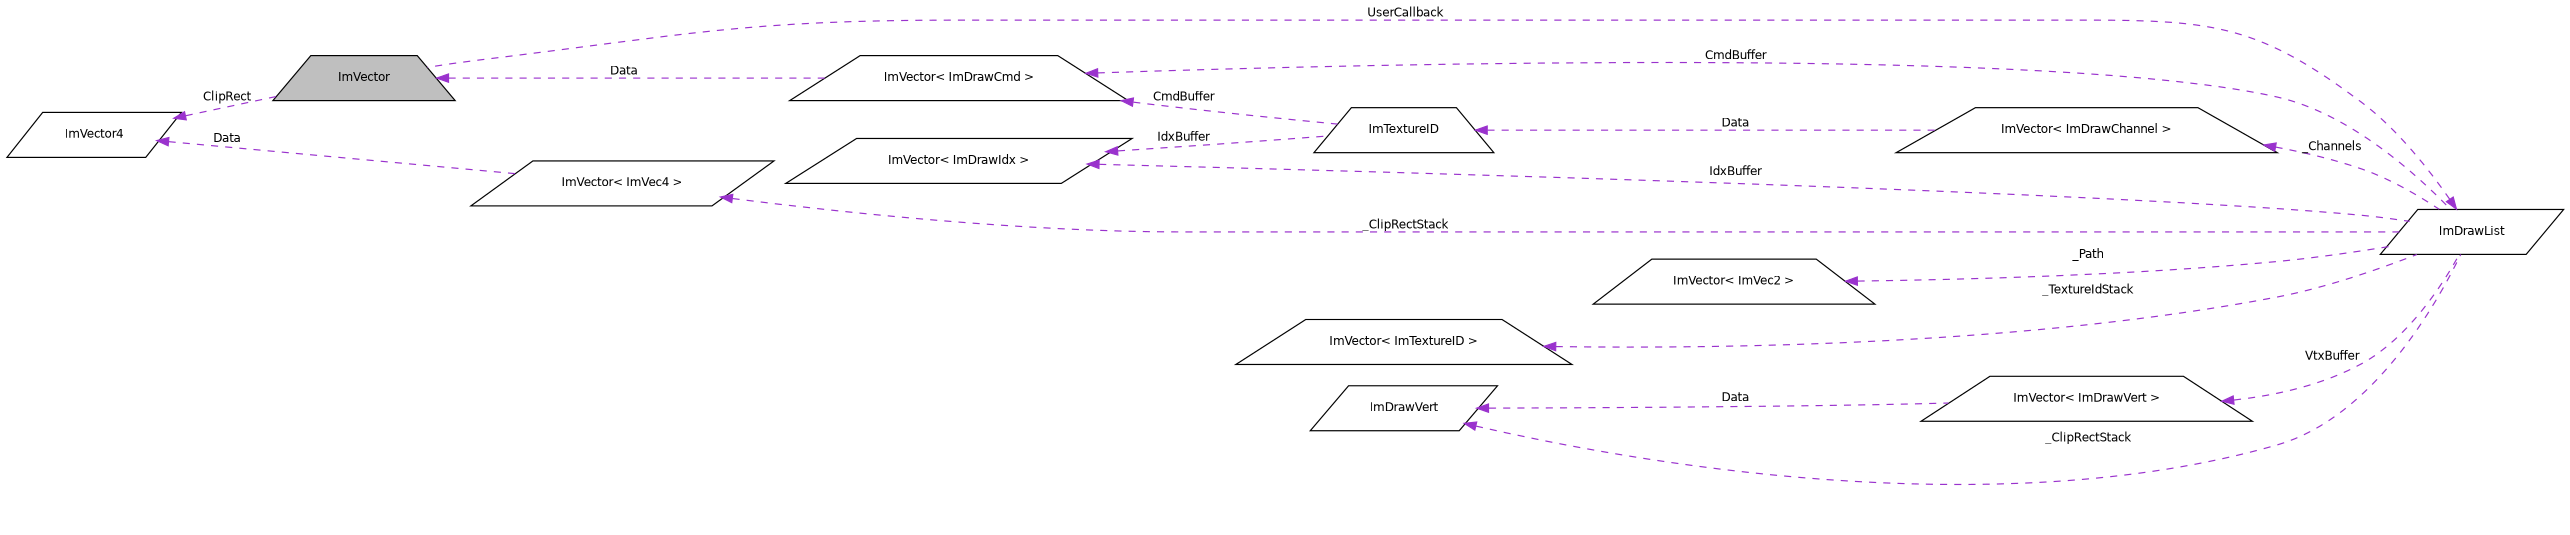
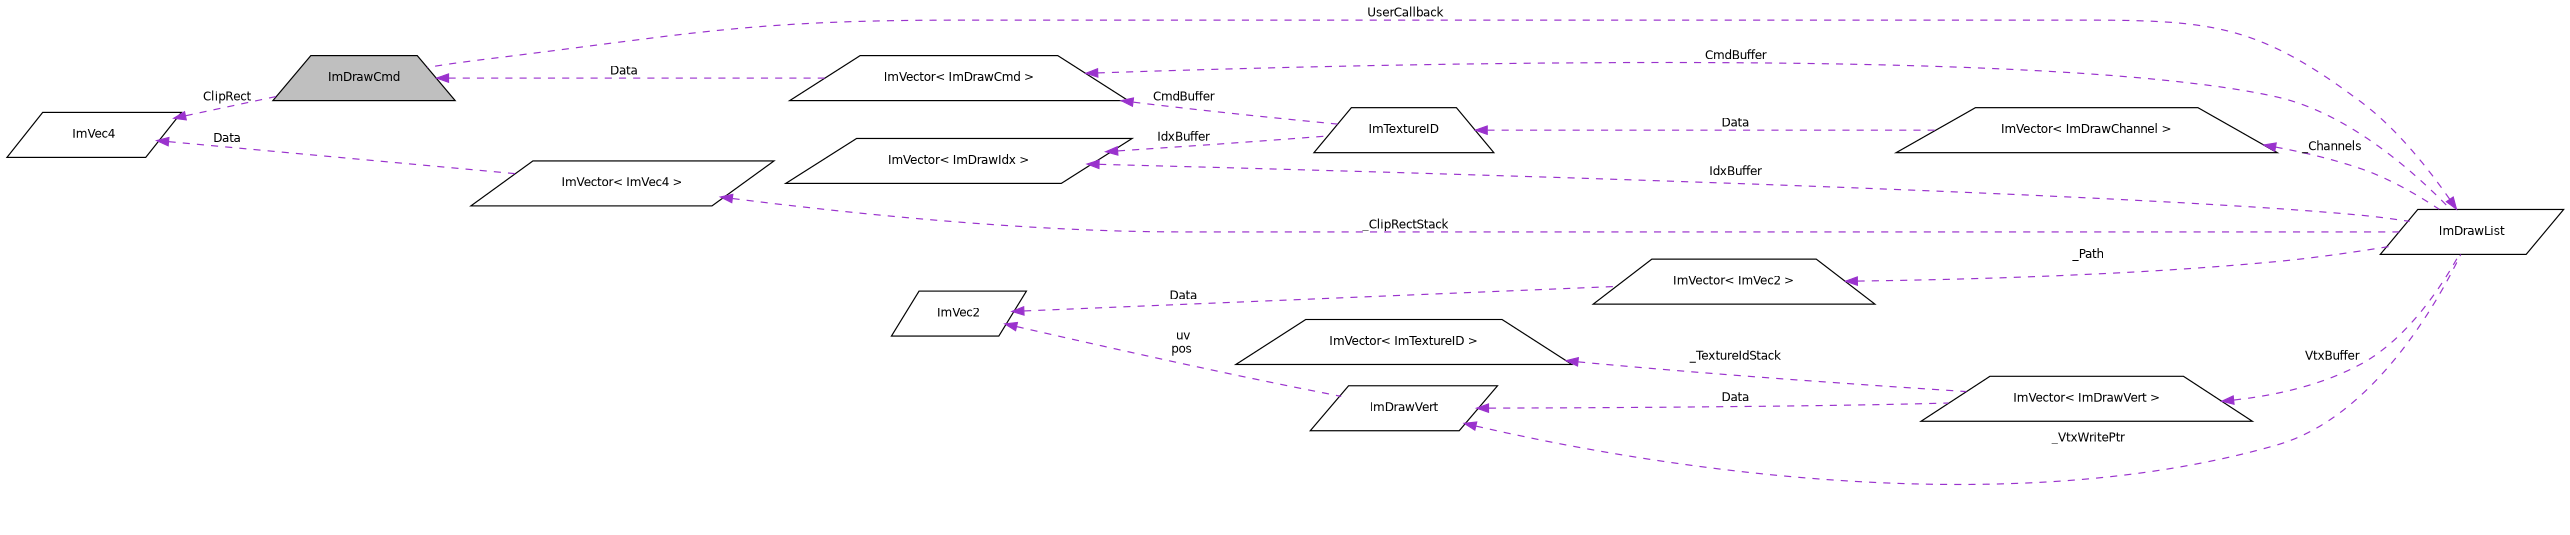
node "ImVector": label "ImVector" -> "ImDrawCmd"
node "ImVector4": label "ImVector4" -> "ImVec4"
node "ImVec2": added
edge "ImDrawList" -> "ImVector< ImTextureID >": now "ImVector< ImDrawVert >" -> "ImVector< ImTextureID >"
edge "ImDrawList" -> "ImDrawVert": label " _ClipRectStack" -> " _VtxWritePtr"
